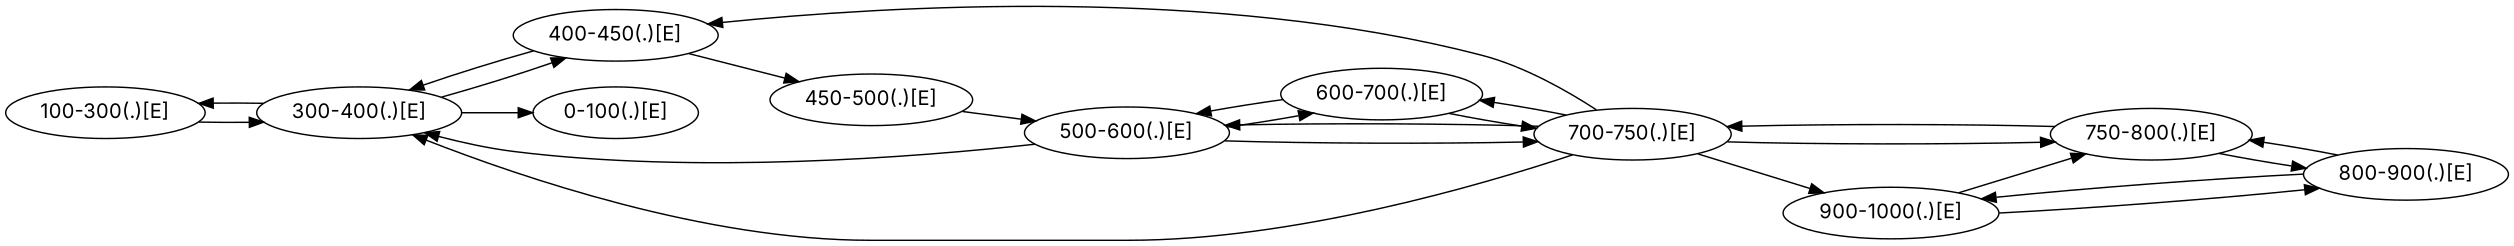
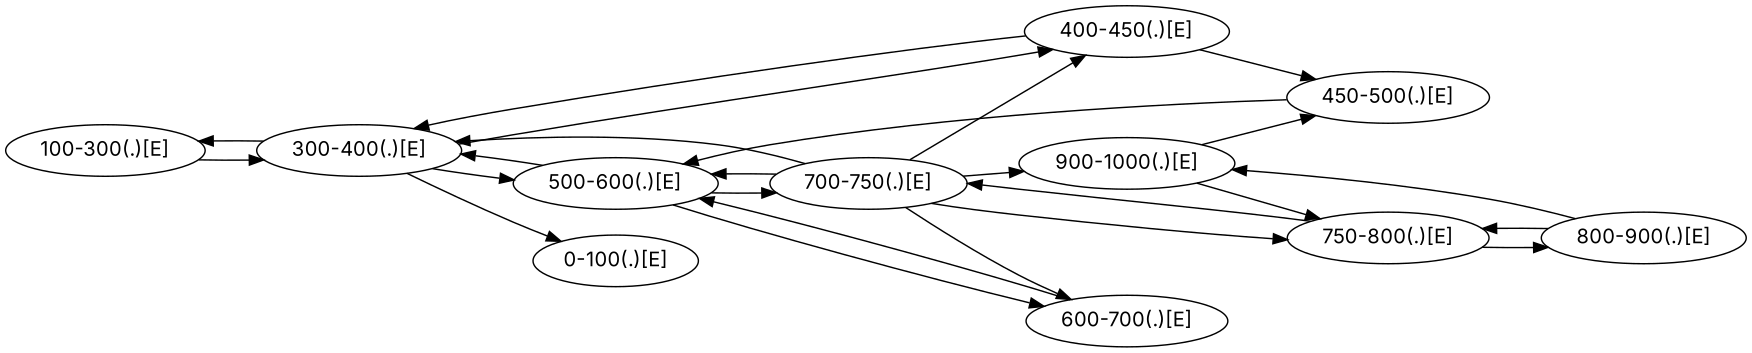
edge "600-700(.)[E]" -> "700-750(.)[E]": removed
edge "300-400(.)[E]" -> "500-600(.)[E]": added
edge "900-1000(.)[E]" -> "800-900(.)[E]": now "900-1000(.)[E]" -> "450-500(.)[E]"
